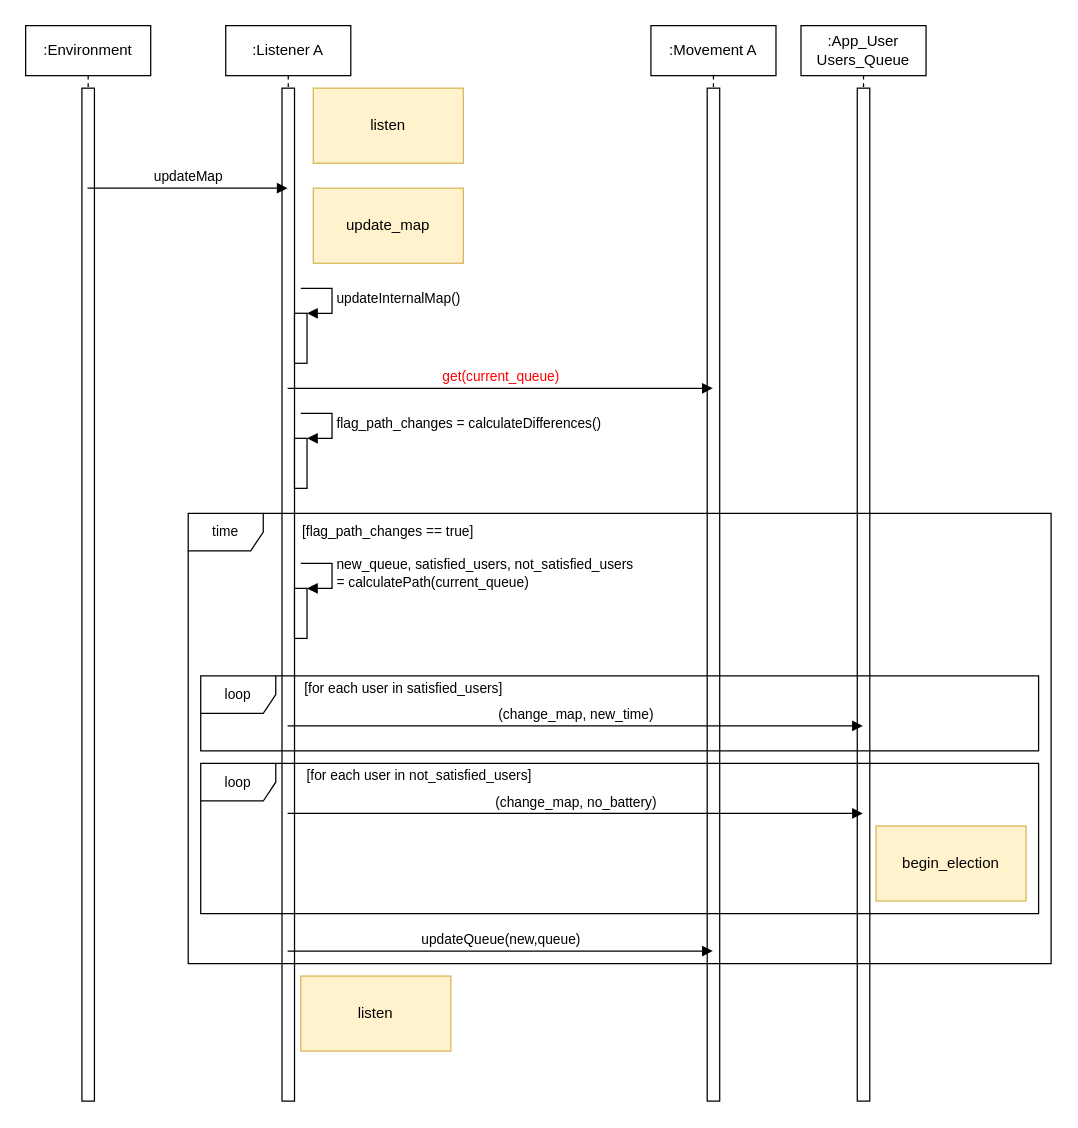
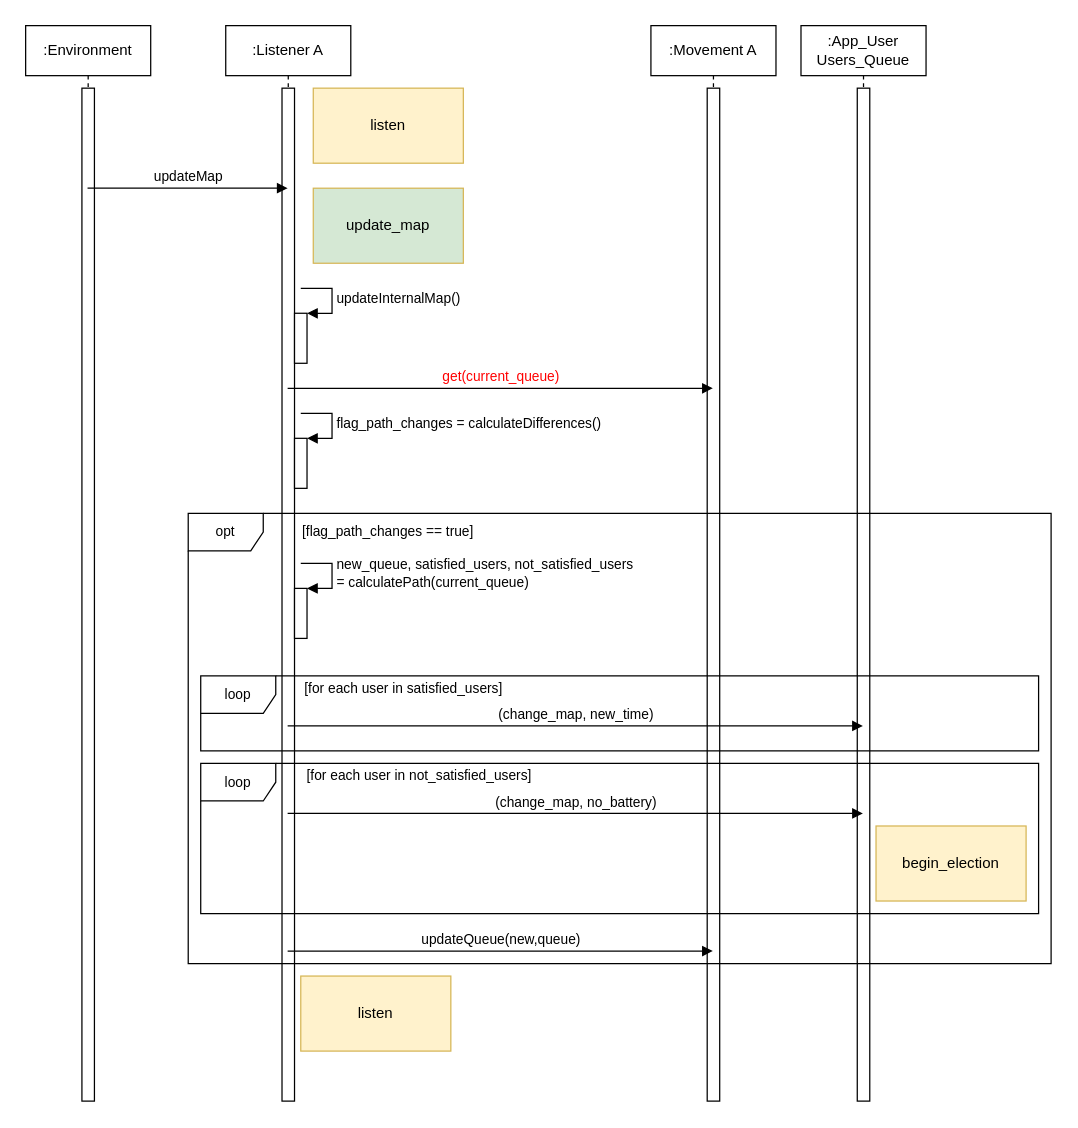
node "update_map": fillcolor #fff2cc -> #d5e8d4
node "time": label "time" -> "opt"
